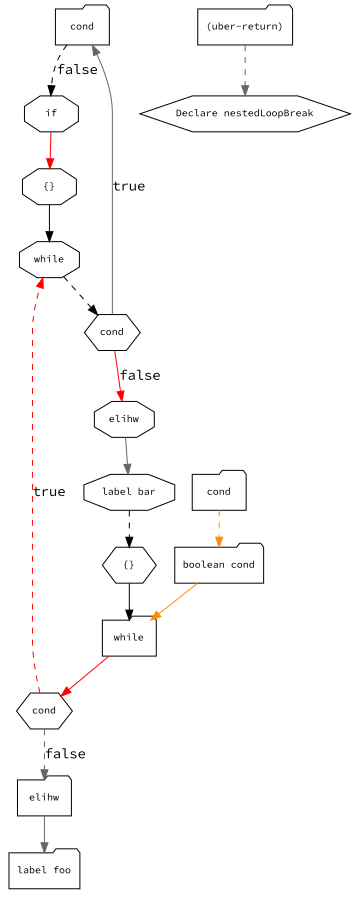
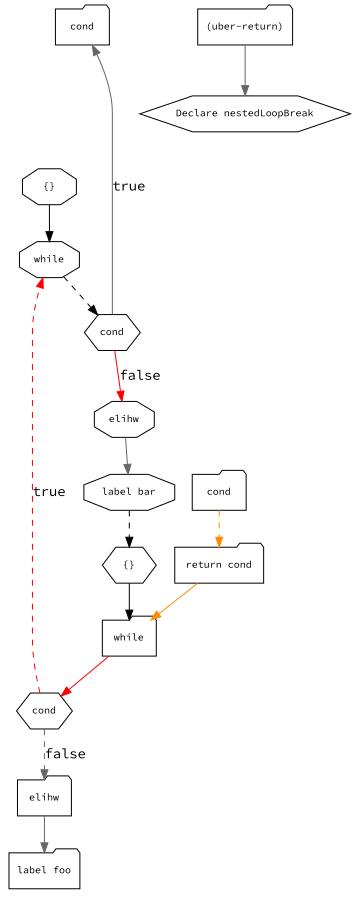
edge "(uber-return)" -> "Declare nestedLoopBreak": style dashed -> solid
node "if": removed
node "boolean cond": label "boolean cond" -> "return cond"
